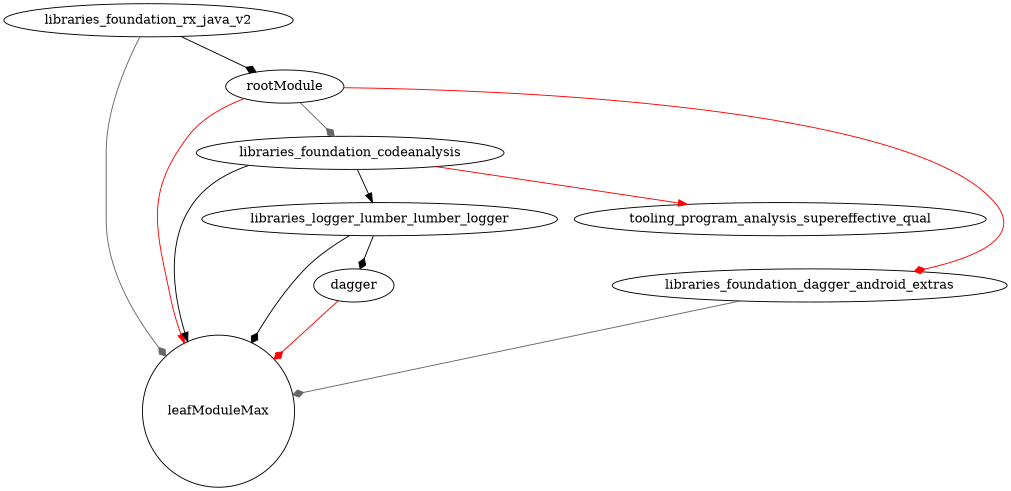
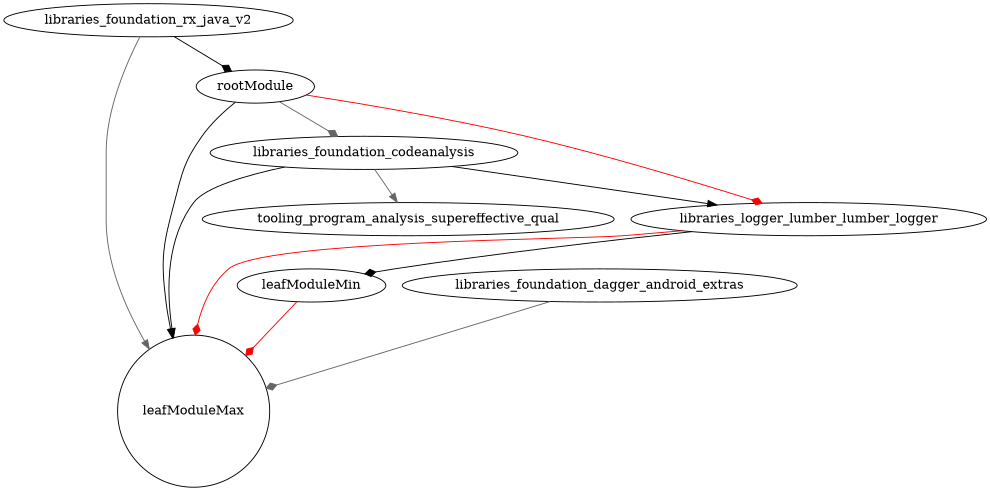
edge "rootModule" -> "libraries_foundation_dagger_android_extras": now "rootModule" -> "libraries_logger_lumber_lumber_logger"
edge "libraries_foundation_codeanalysis" -> "tooling_program_analysis_supereffective_qual": color red -> gray40
edge "libraries_foundation_rx_java_v2" -> "leafModuleMax": arrowhead diamond -> normal
edge "rootModule" -> "leafModuleMax": color red -> black
edge "libraries_logger_lumber_lumber_logger" -> "leafModuleMax": color black -> red
node "dagger": label "dagger" -> "leafModuleMin"
